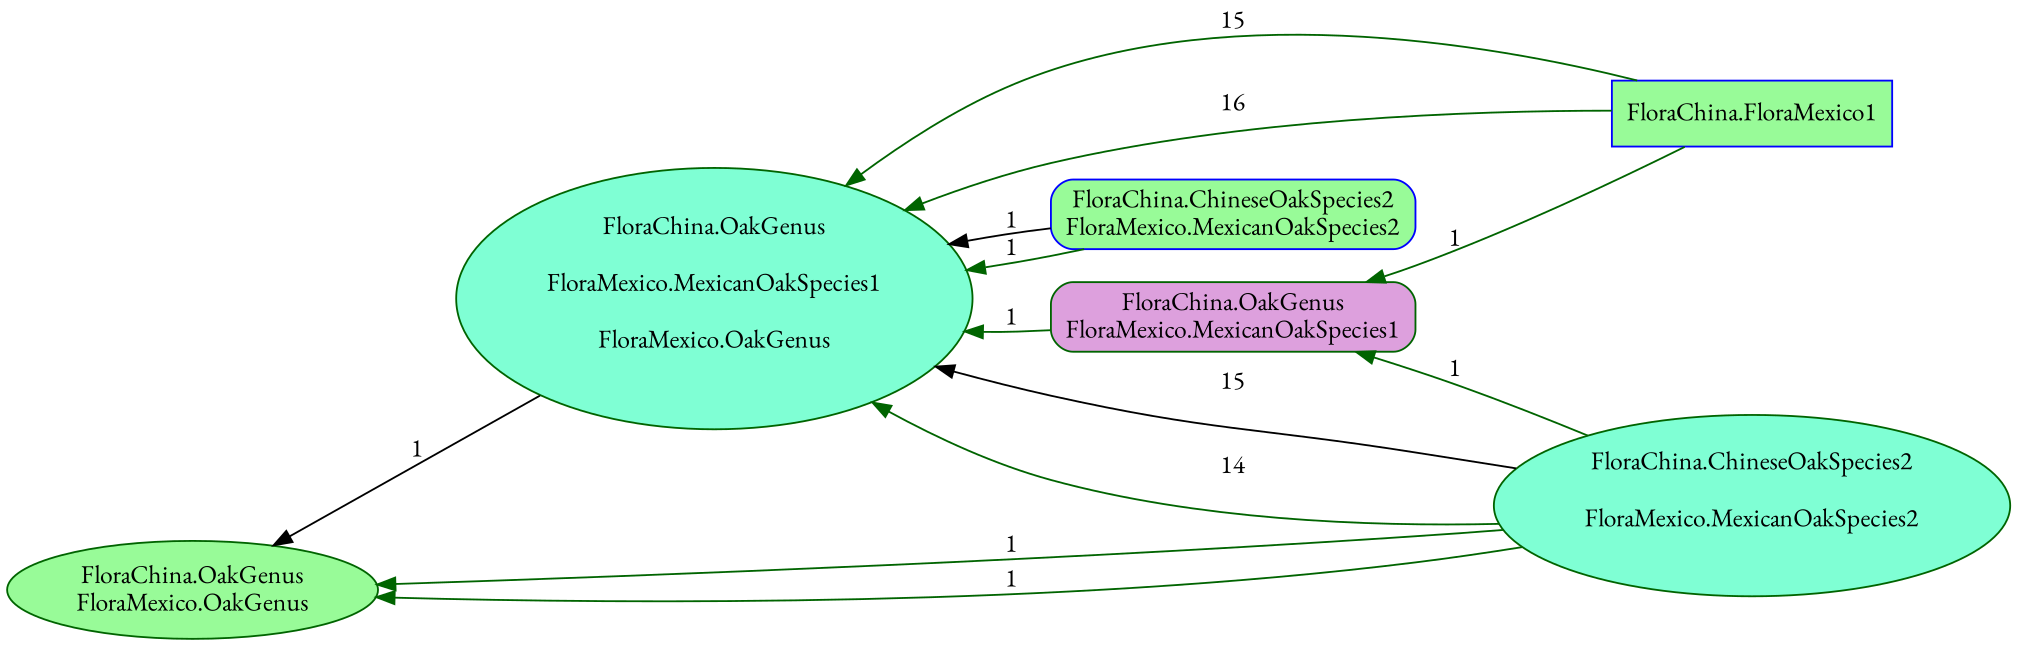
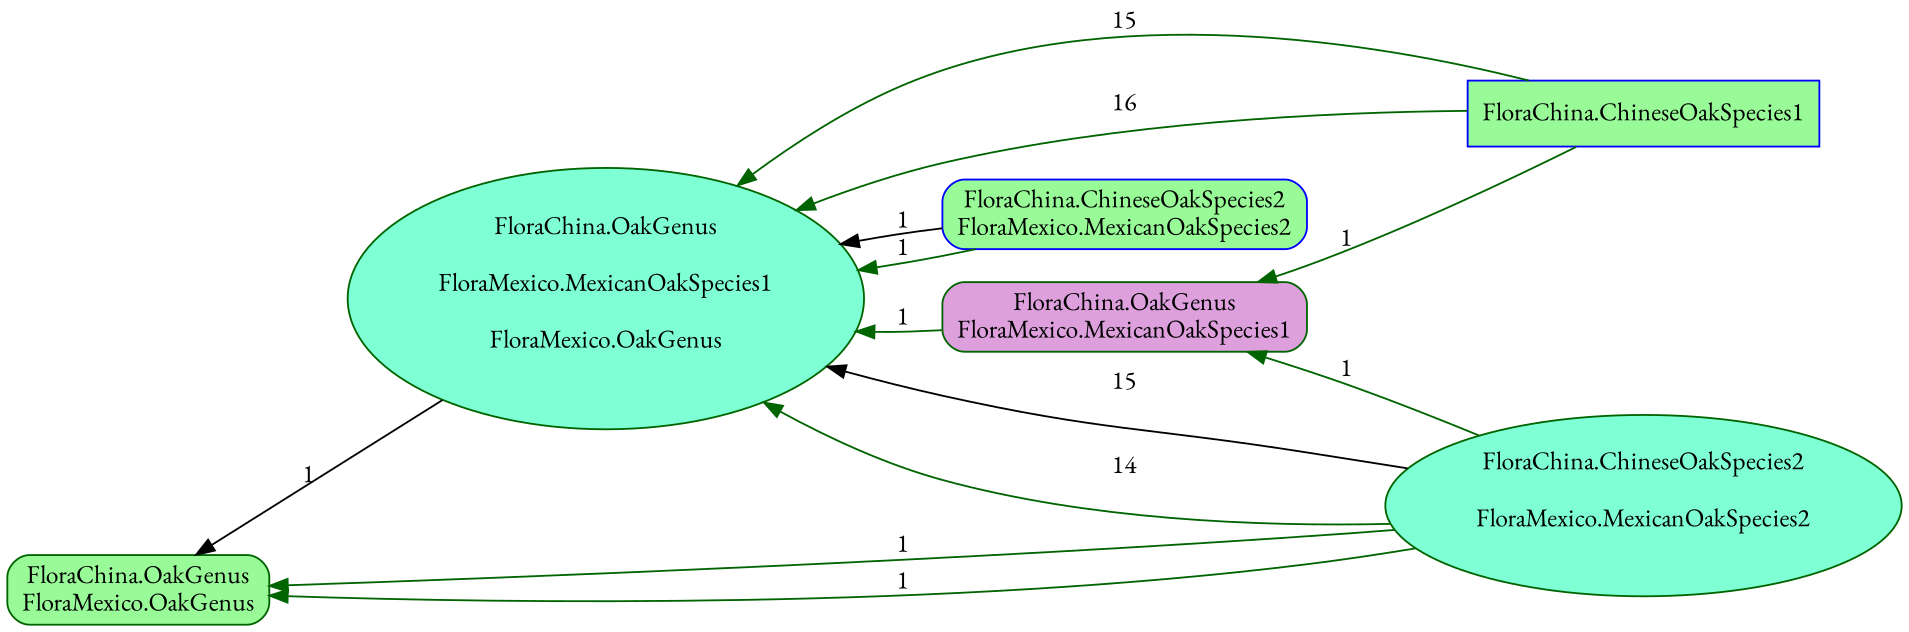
node "FloraChina.FloraMexico1": label "FloraChina.FloraMexico1" -> "FloraChina.ChineseOakSpecies1"
node "FloraChina.OakGenus FloraMexico.OakGenus": shape ellipse -> box
